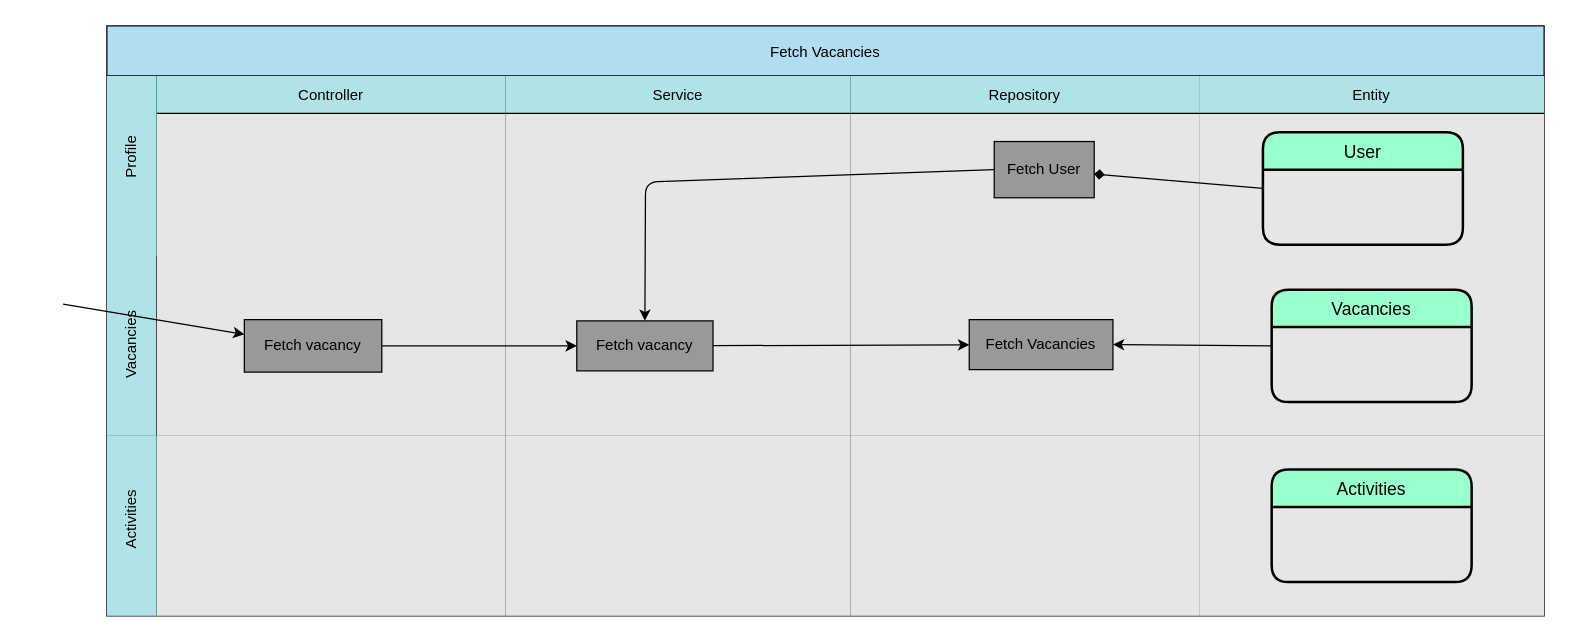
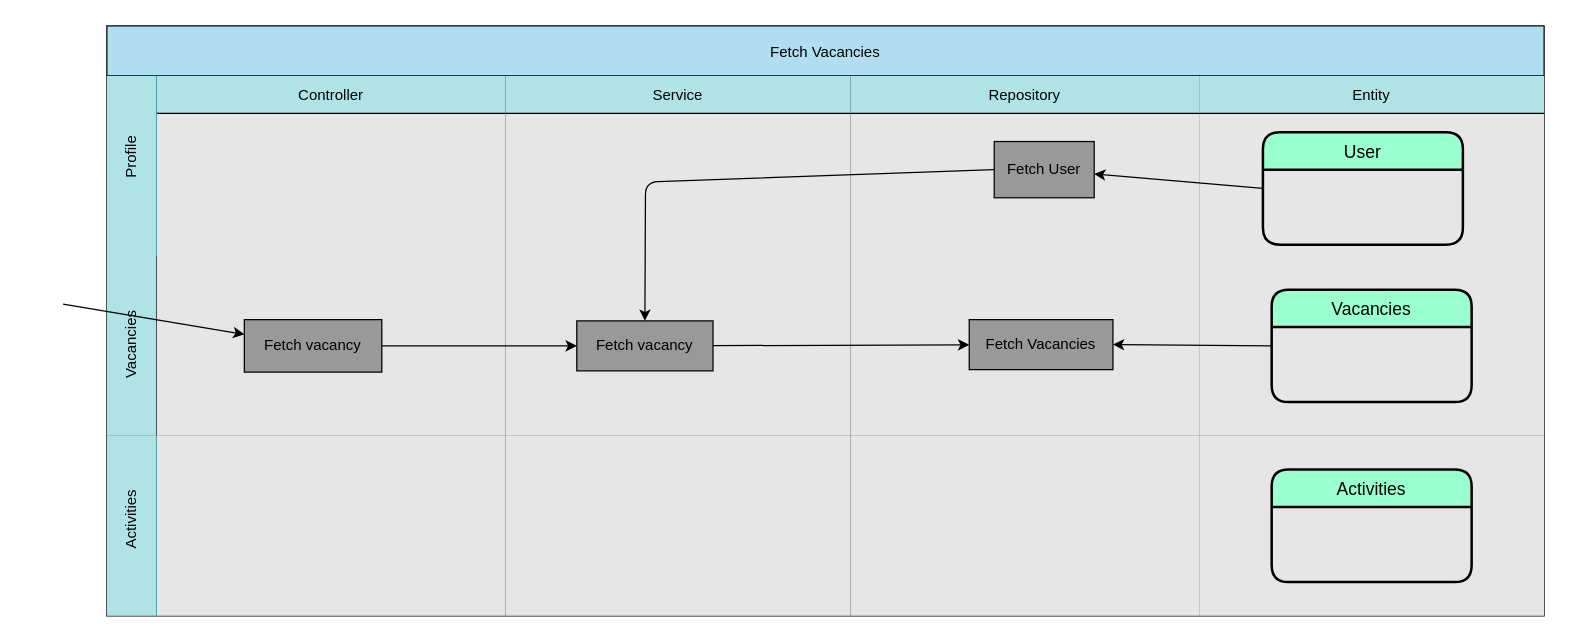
edge "User" -> "Fetch User": arrowhead diamond -> classic
